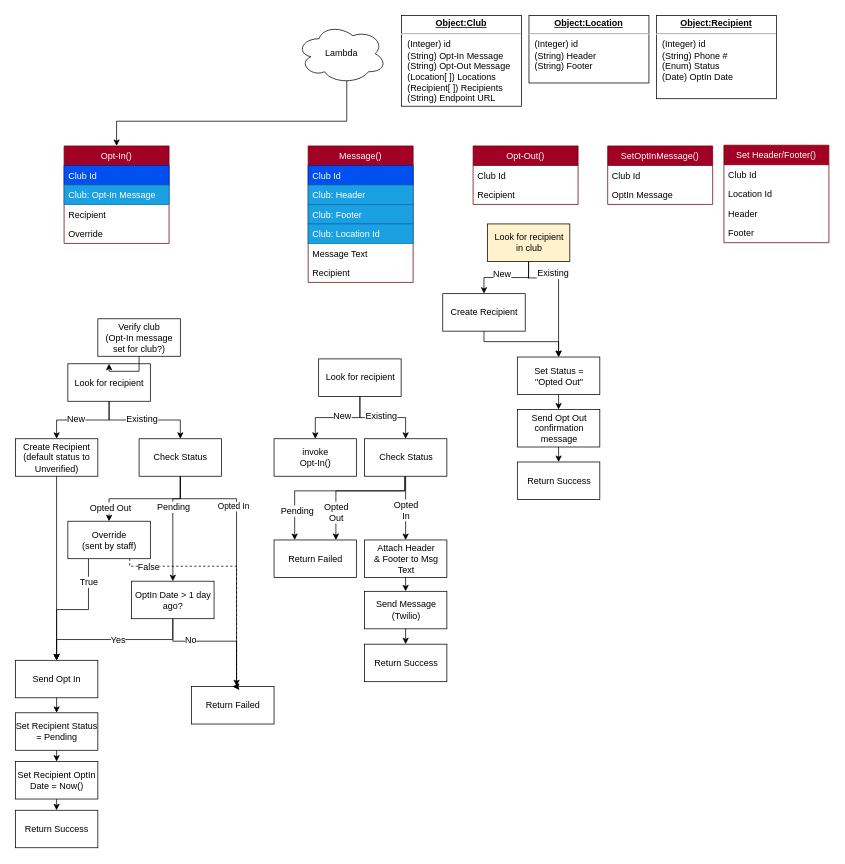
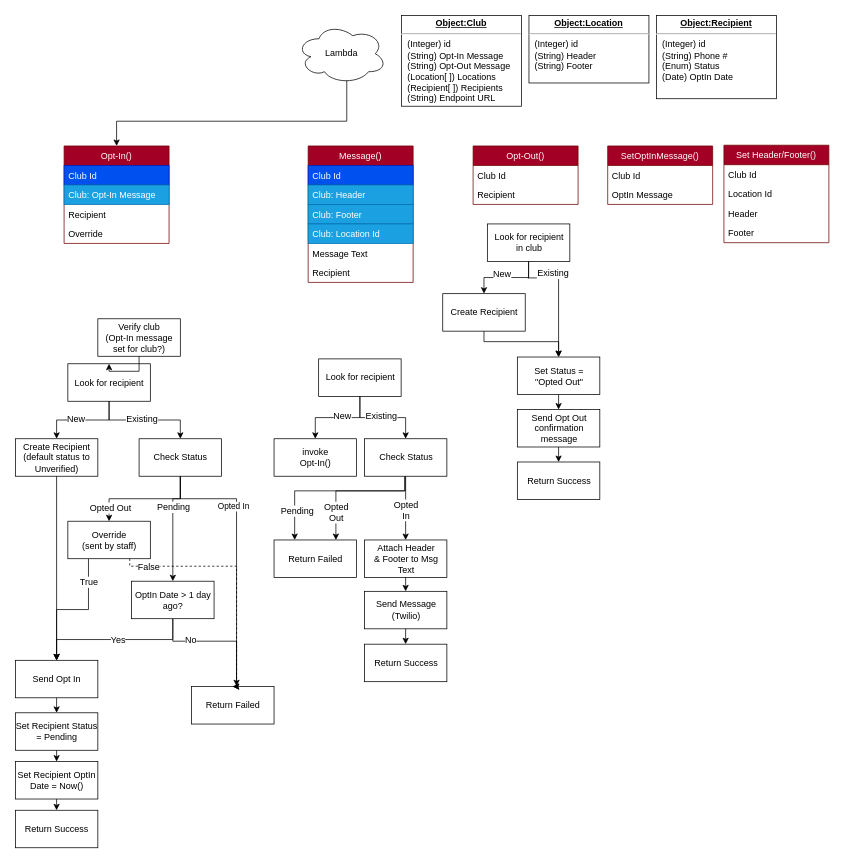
node "Look for recipient in club": fillcolor #fff2cc -> #ffffff
